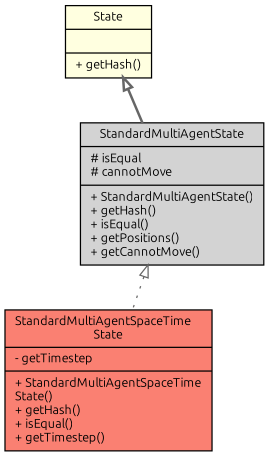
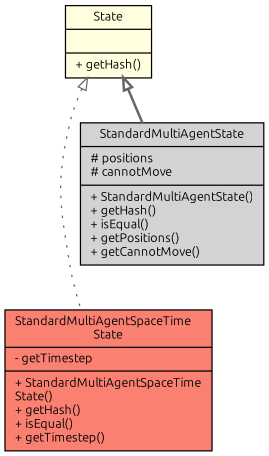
node "StandardMultiAgentState": text "# isEqual" -> "# positions"
edge "StandardMultiAgentSpaceTime" -> "StandardMultiAgentState": now "StandardMultiAgentSpaceTime" -> "State"
